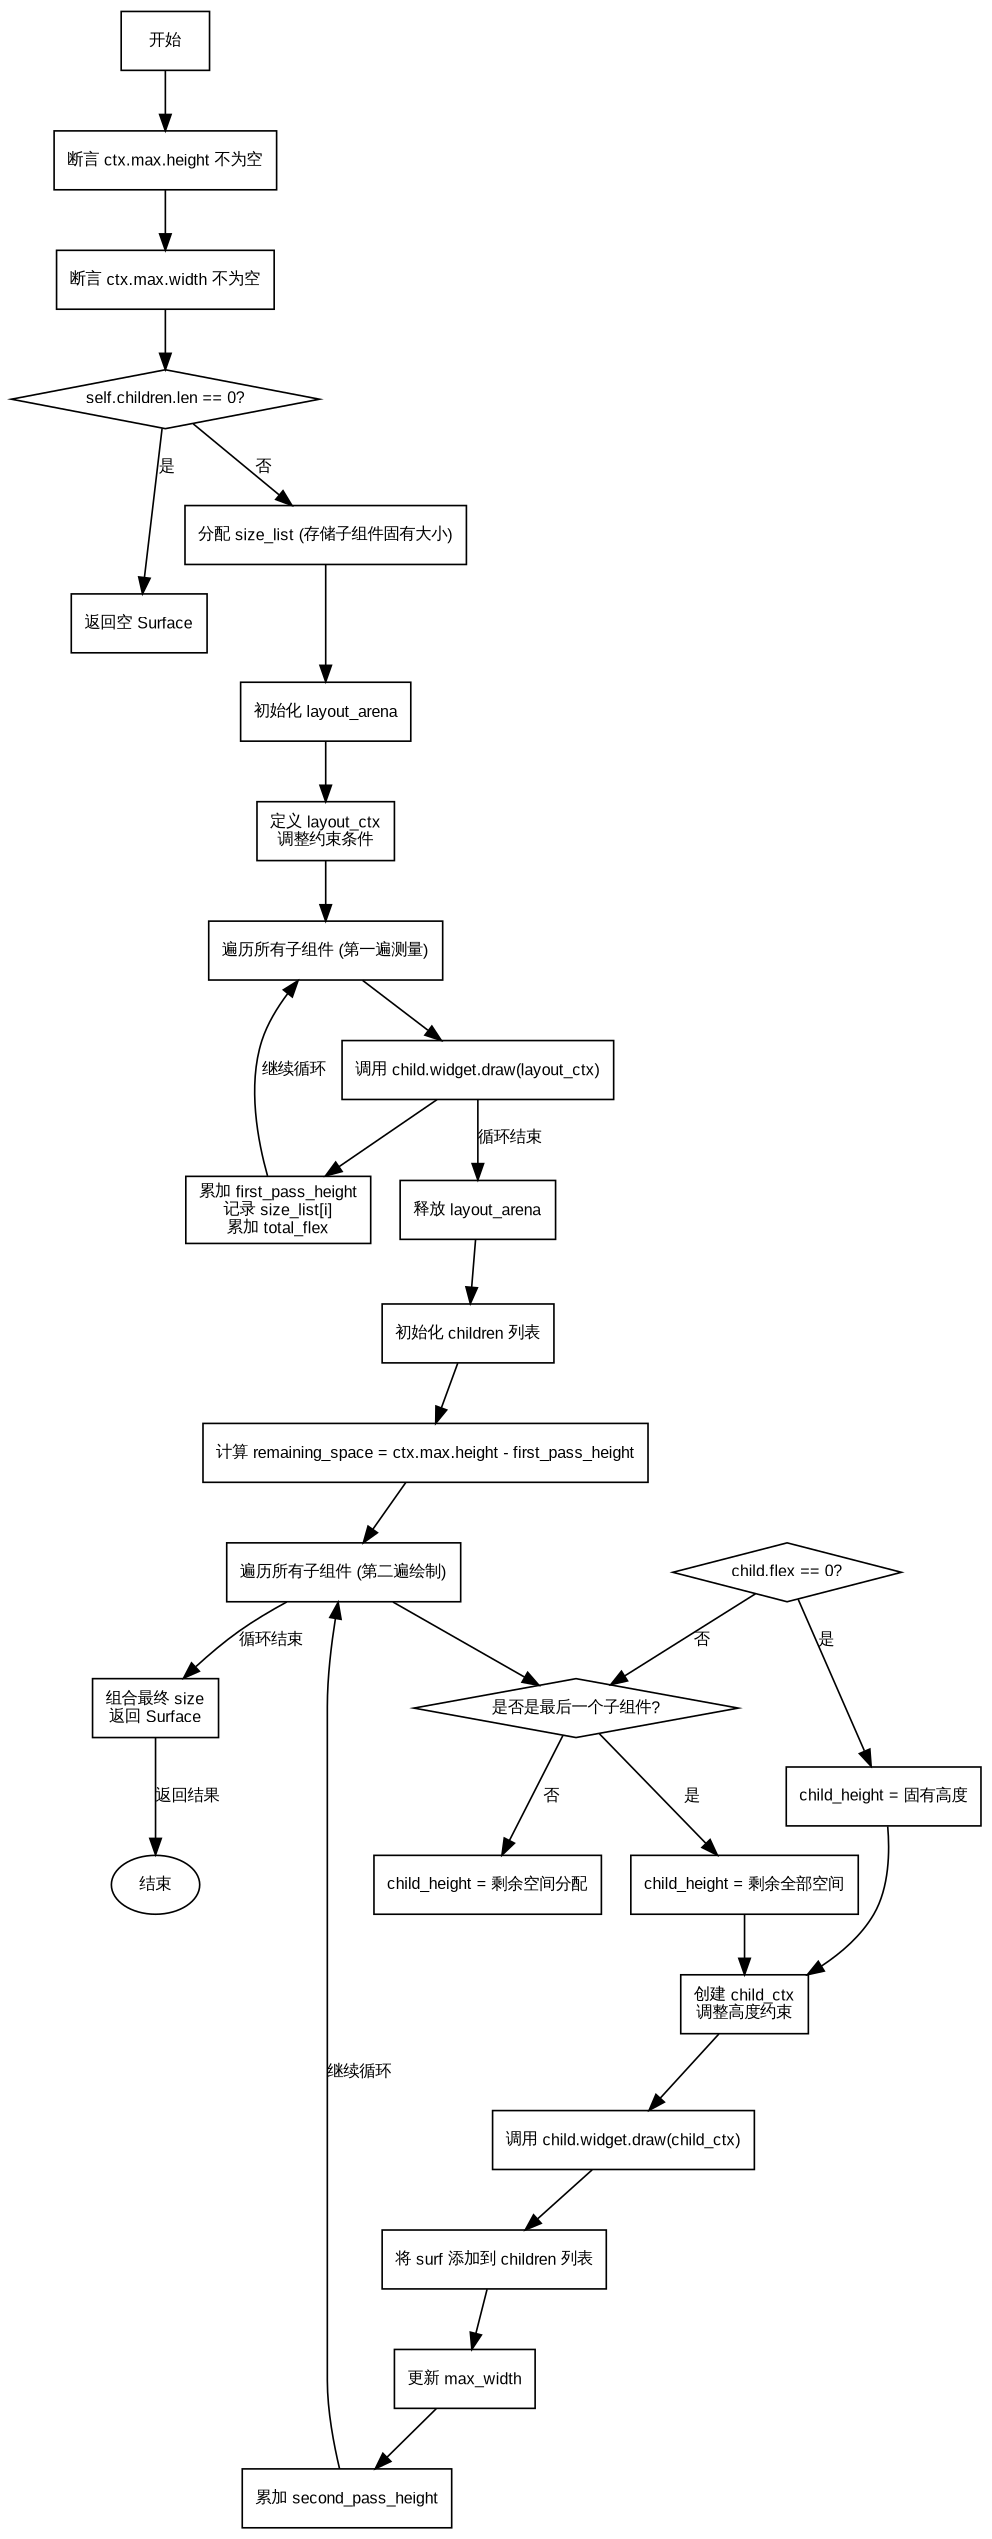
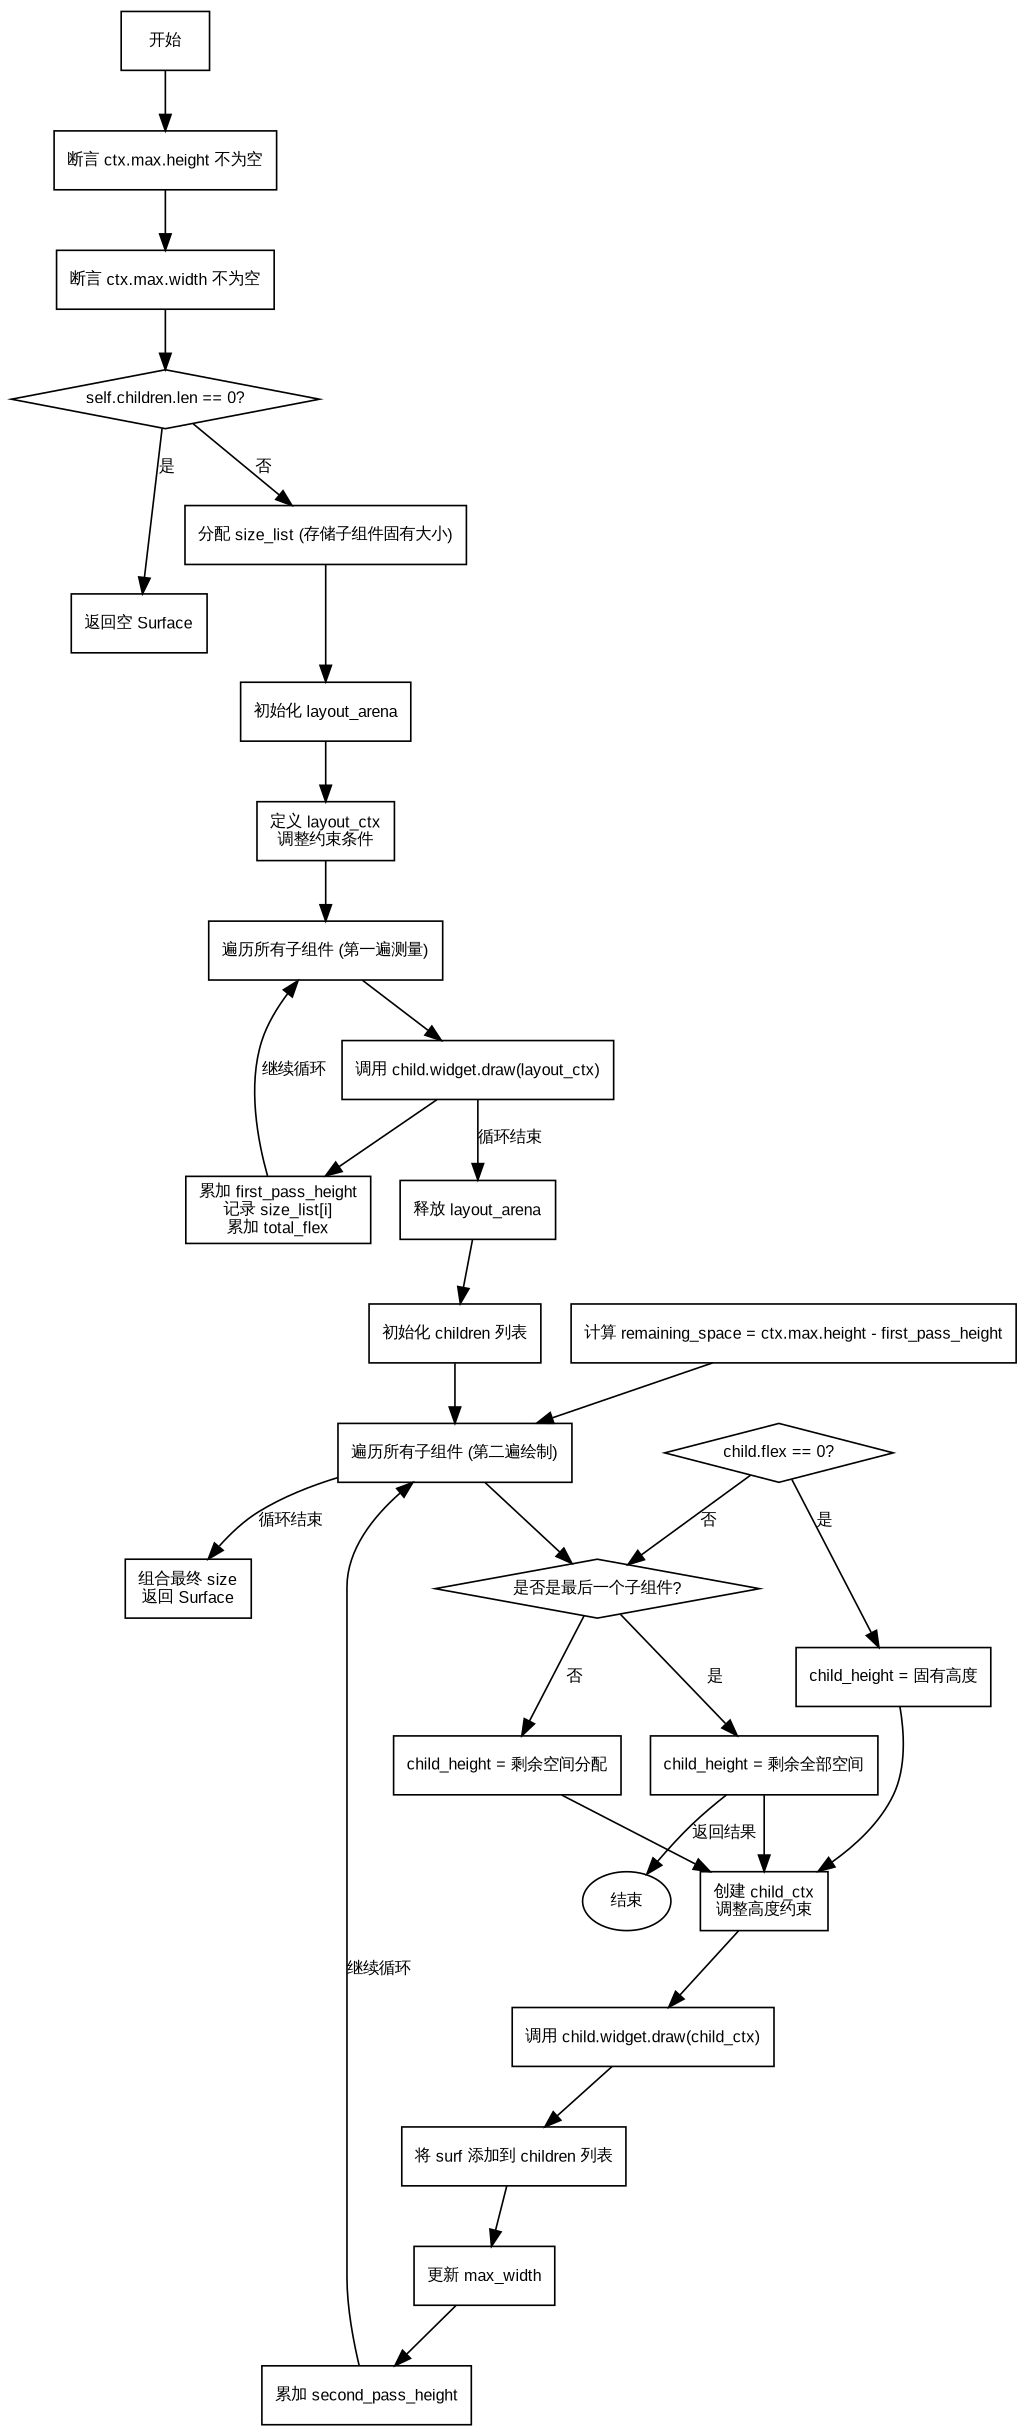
edge "初始化 children 列表" -> "计算 remaining_space = ctx.max.height - first_pass_height": now "初始化 children 列表" -> "遍历所有子组件 (第二遍绘制)"
edge "组合最终 size 返回 Surface" -> "结束": now "child_height = 剩余全部空间" -> "结束"
edge "child_height = 剩余空间分配" -> "创建 child_ctx 调整高度约束": added
